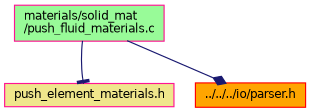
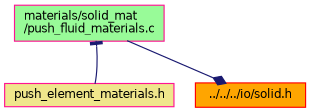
edge "materials/solid_mat /push_fluid_materials.c" -> "push_element_materials.h": reversed
node "../../../io/parser.h": label "../../../io/parser.h" -> "../../../io/solid.h"
